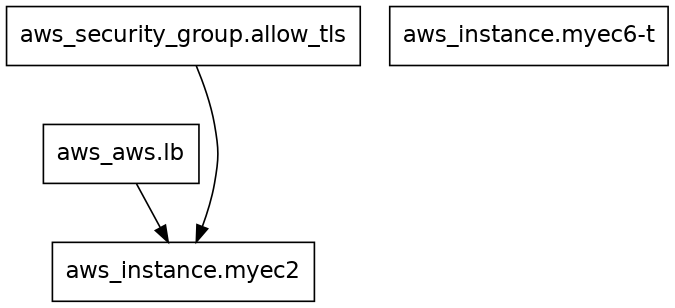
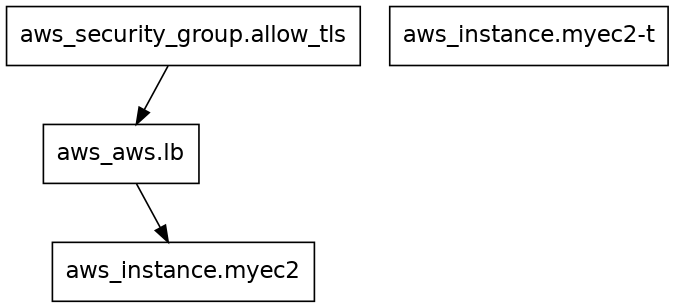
node "aws_instance.myec6-t": label "aws_instance.myec6-t" -> "aws_instance.myec2-t"
edge "aws_security_group.allow_tls" -> "aws_instance.myec2": now "aws_security_group.allow_tls" -> "aws_aws.lb"
